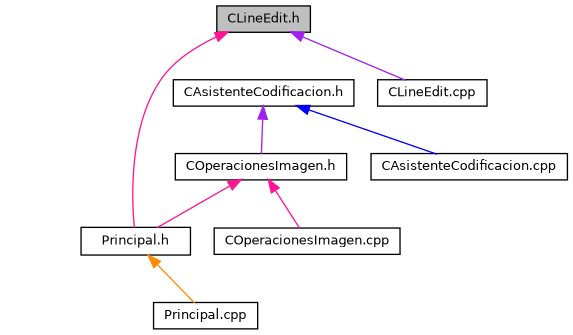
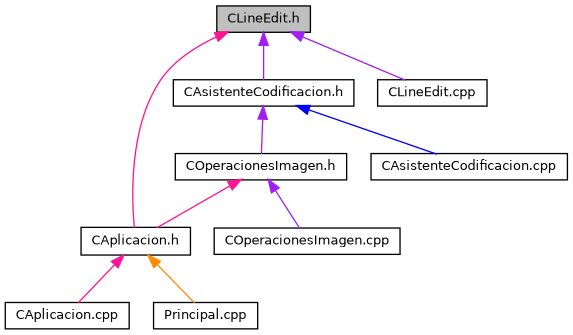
edge "CAsistenteCodificacion.h" -> "CLineEdit.h": added
edge "COperacionesImagen.cpp" -> "COperacionesImagen.h": color deeppink -> purple
node "Principal.h": label "Principal.h" -> "CAplicacion.h"
node "CAplicacion.cpp": added
